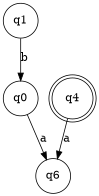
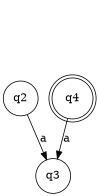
node "q1": removed
node "q0": label "q0" -> "q2"
node "q6": label "q6" -> "q3"
